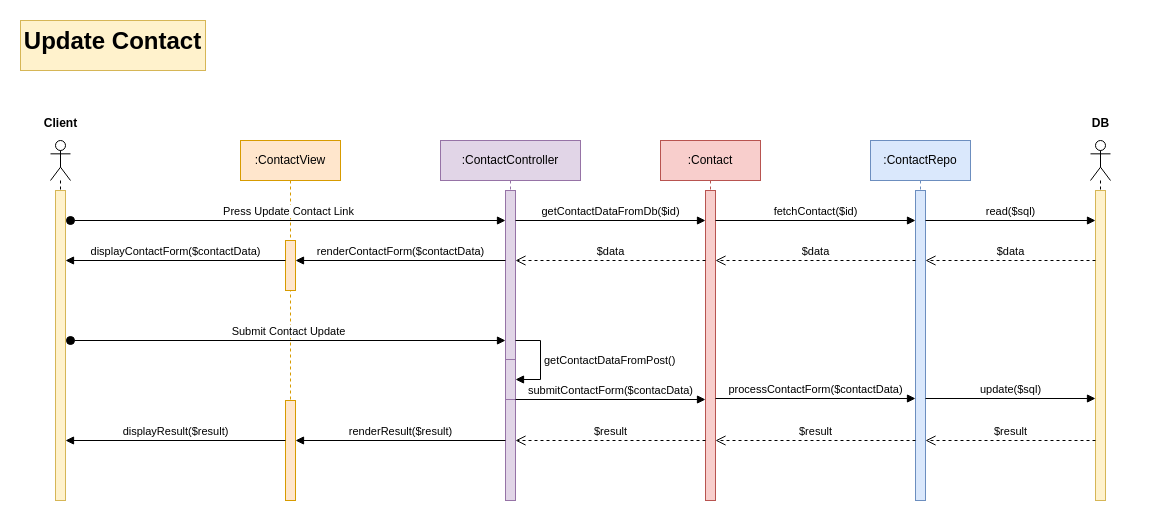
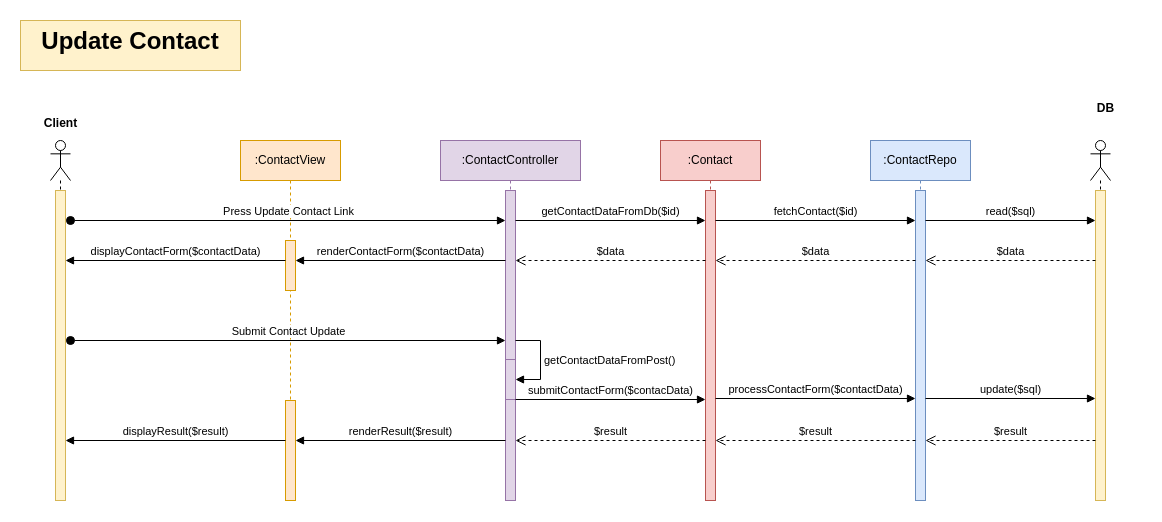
node "Update Contact": size 185x50 -> 220x50
node "DB": moved (1101, 124) -> (1106, 109)
